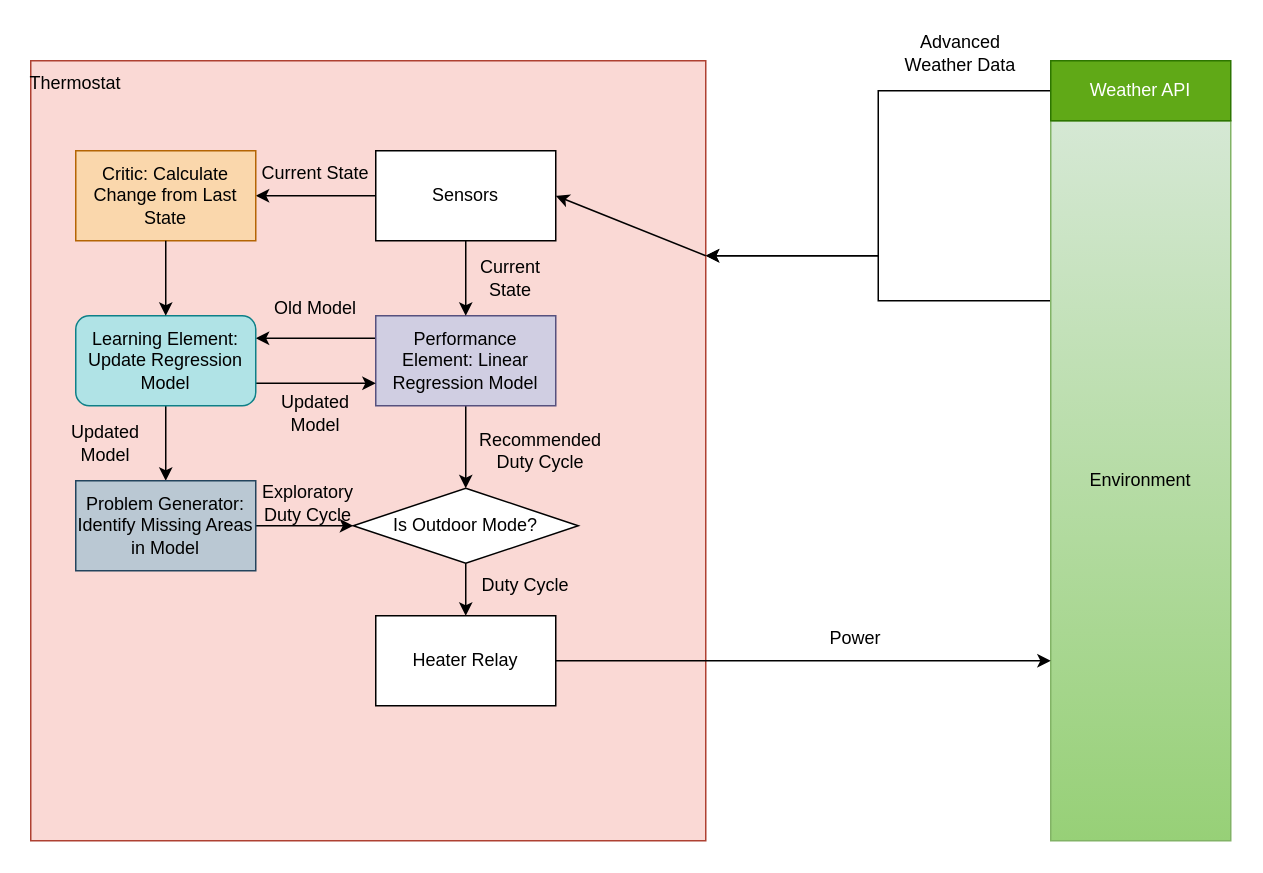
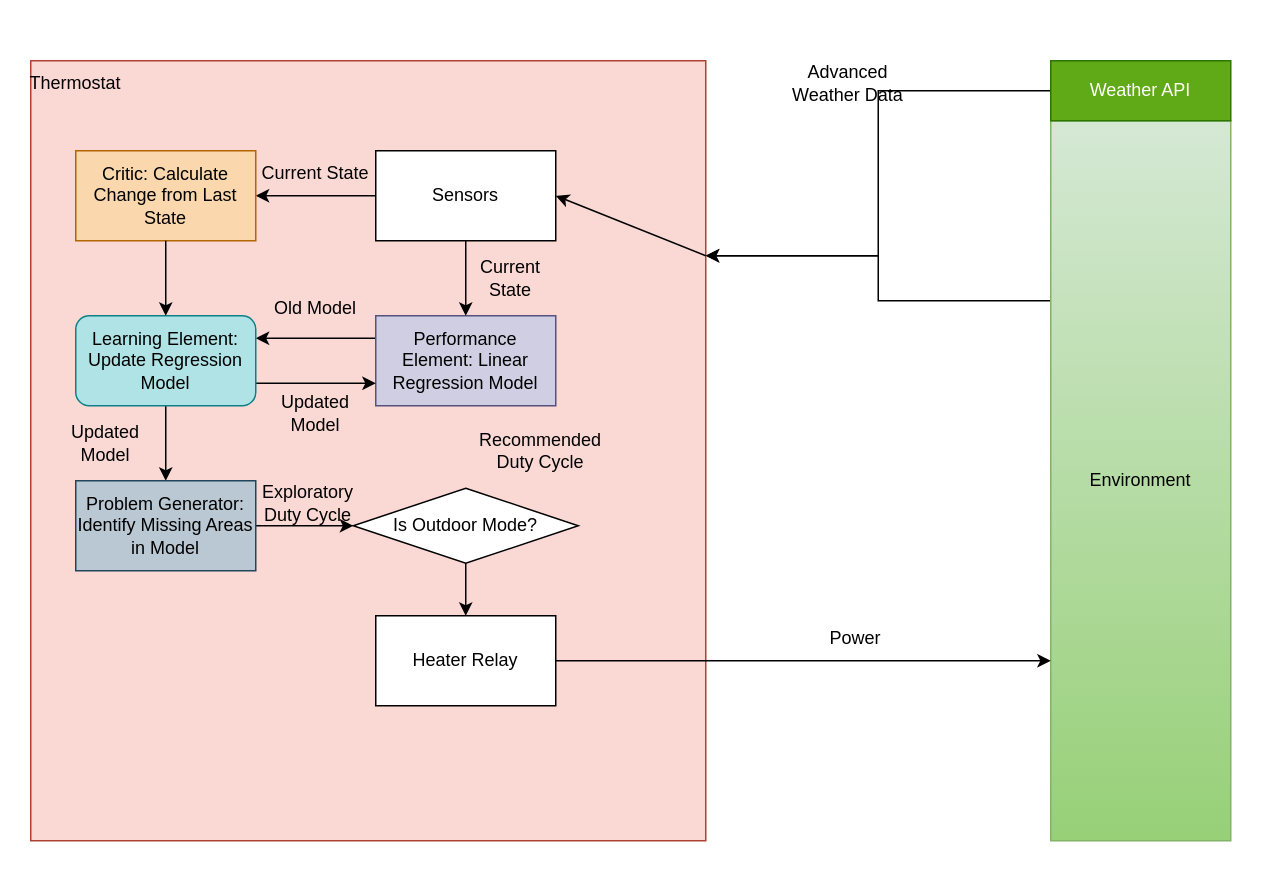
node "Advanced Weather Data": moved (961, 53) -> (848, 83)
edge "Performance Element: Linear Regression Model" -> "Is Outdoor Mode?": removed
node "Duty Cycle": removed
